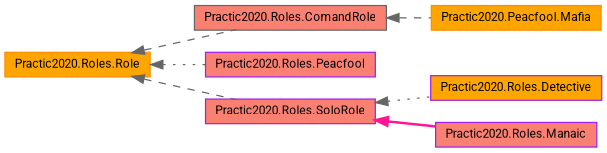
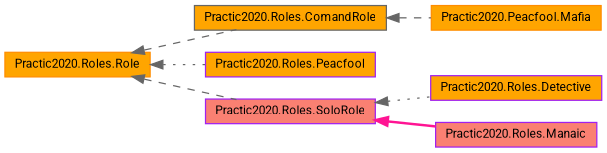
node "Practic2020.Roles.ComandRole": fillcolor salmon -> orange
node "Practic2020.Roles.Peacfool": fillcolor salmon -> orange
